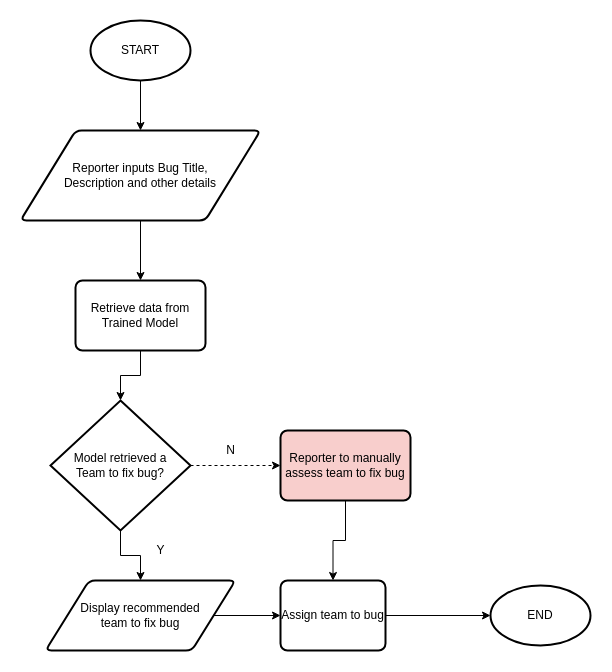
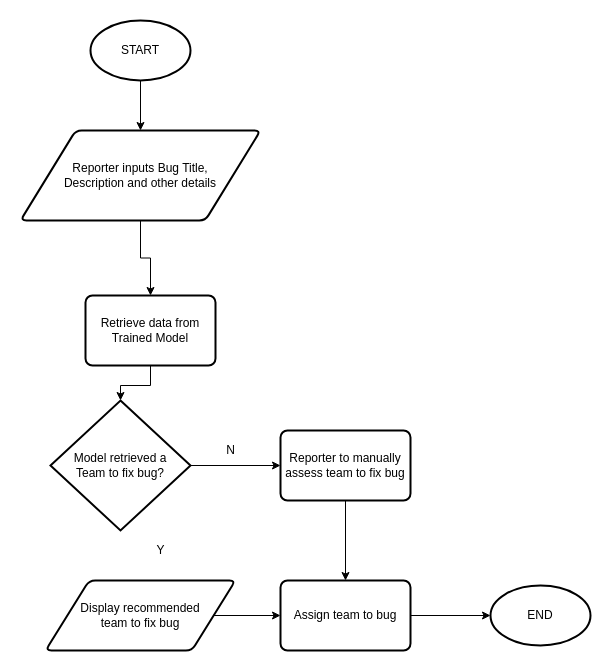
node "Retrieve data from Trained Model": moved (141, 316) -> (151, 331)
edge "Model retrieved a Team to fix bug?" -> "Reporter to manually assess team to fix bug": style dashed -> solid
node "Reporter to manually assess team to fix bug": fillcolor #f8cecc -> #ffffff
edge "Model retrieved a Team to fix bug?" -> "Display recommended team to fix bug": removed
node "Assign team to bug": size 105x70 -> 130x70
